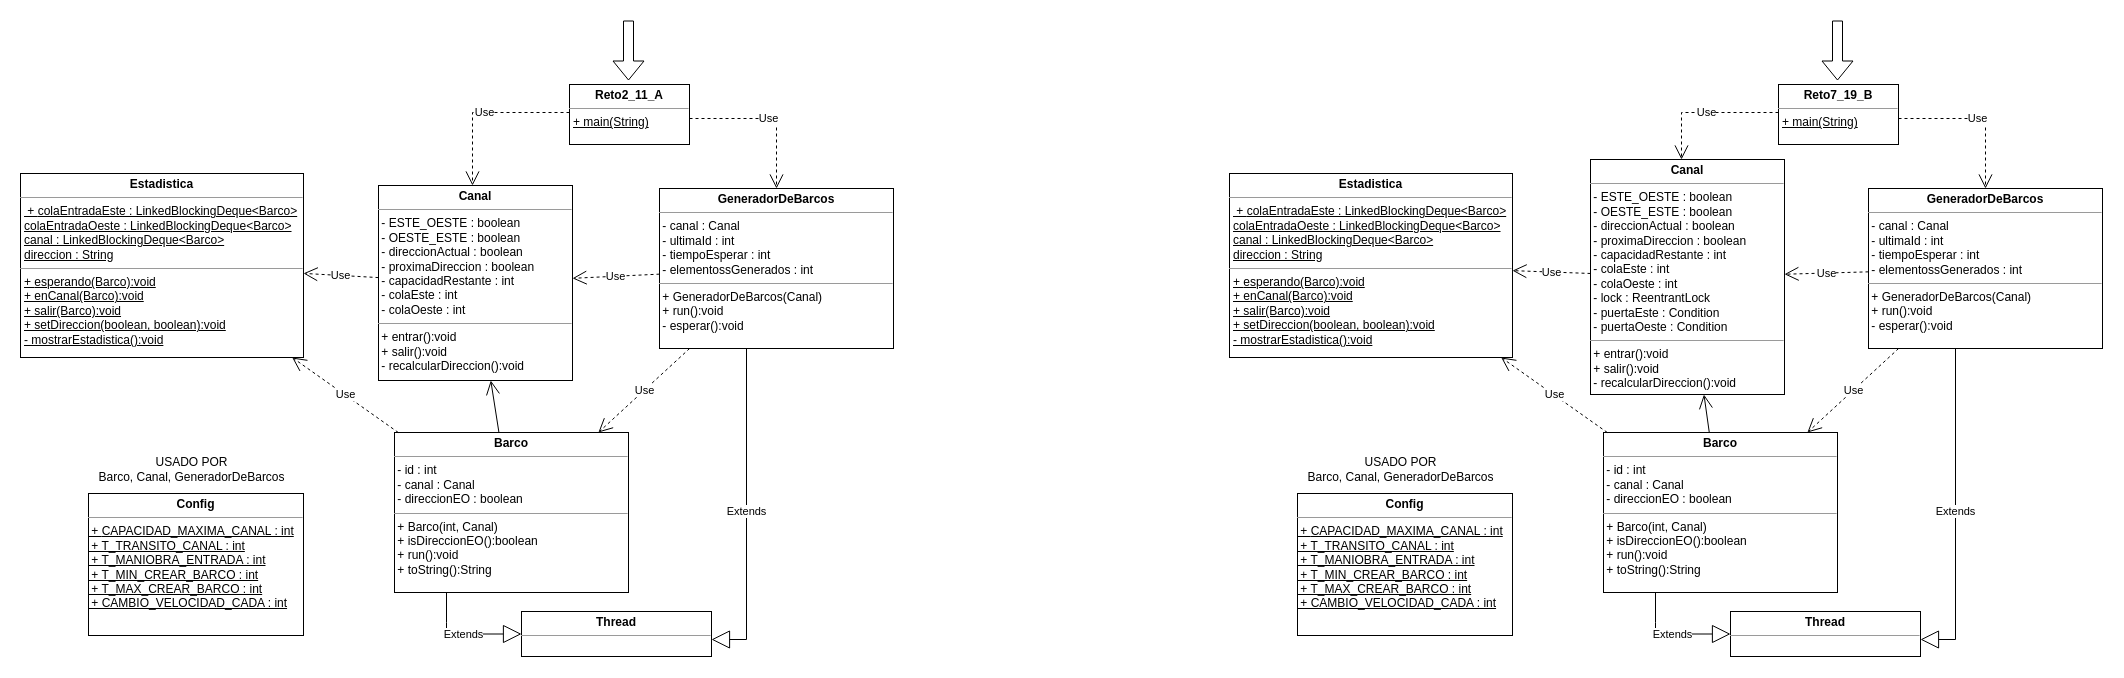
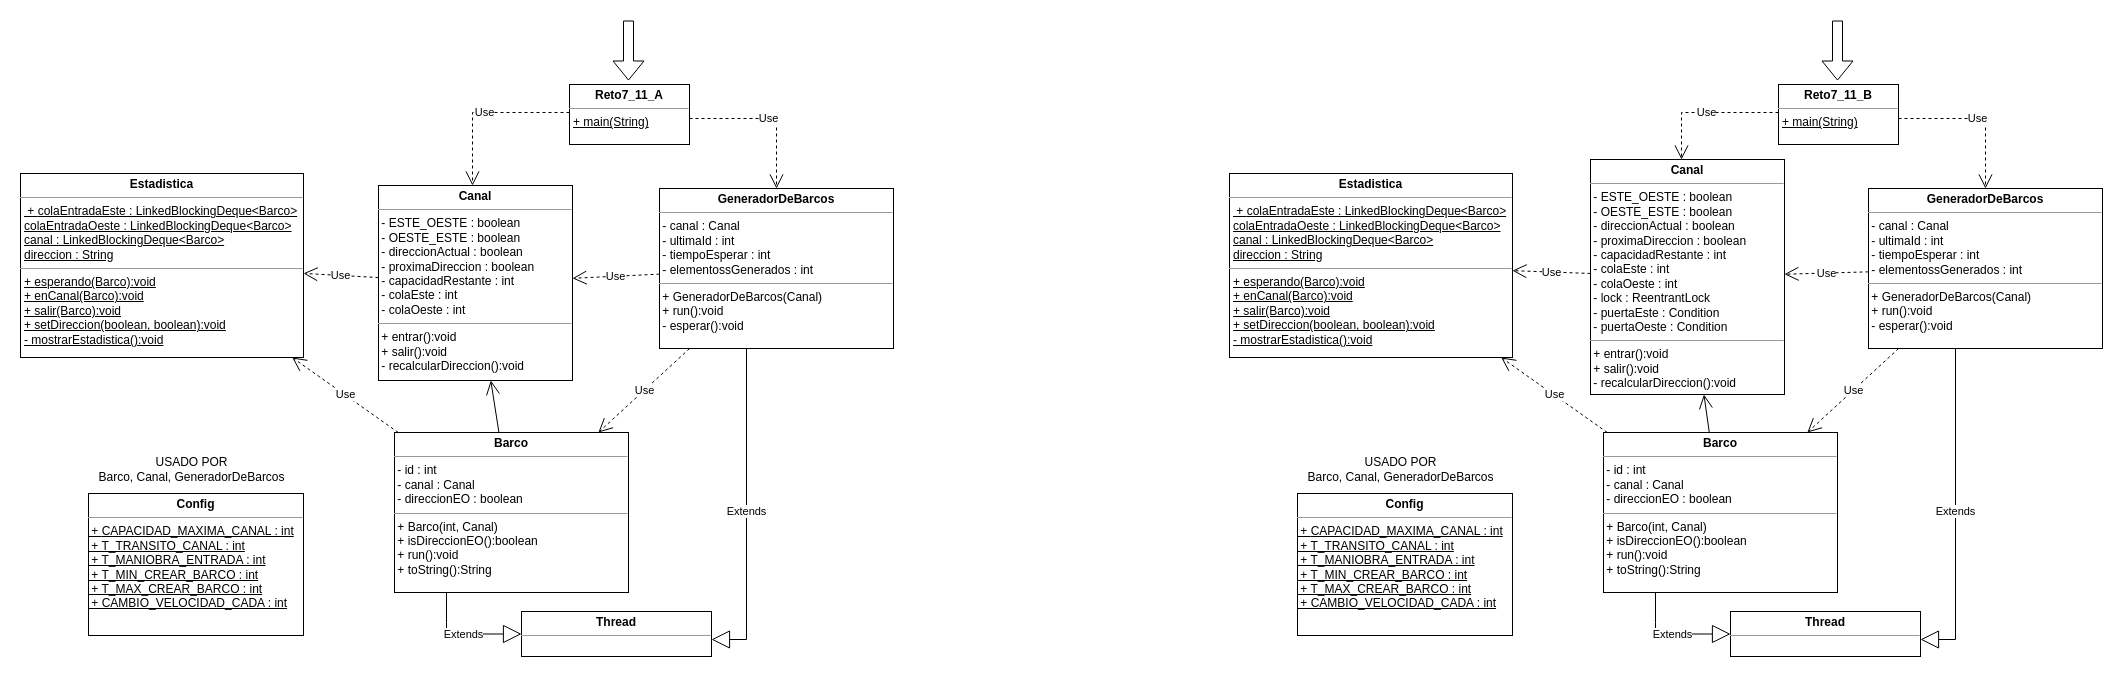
node "Reto2_11_A + main(String)": label "Reto2_11_A + main(String)" -> "Reto7_11_A + main(String)"
node "Reto7_19_B + main(String)": label "Reto7_19_B + main(String)" -> "Reto7_11_B + main(String)"
